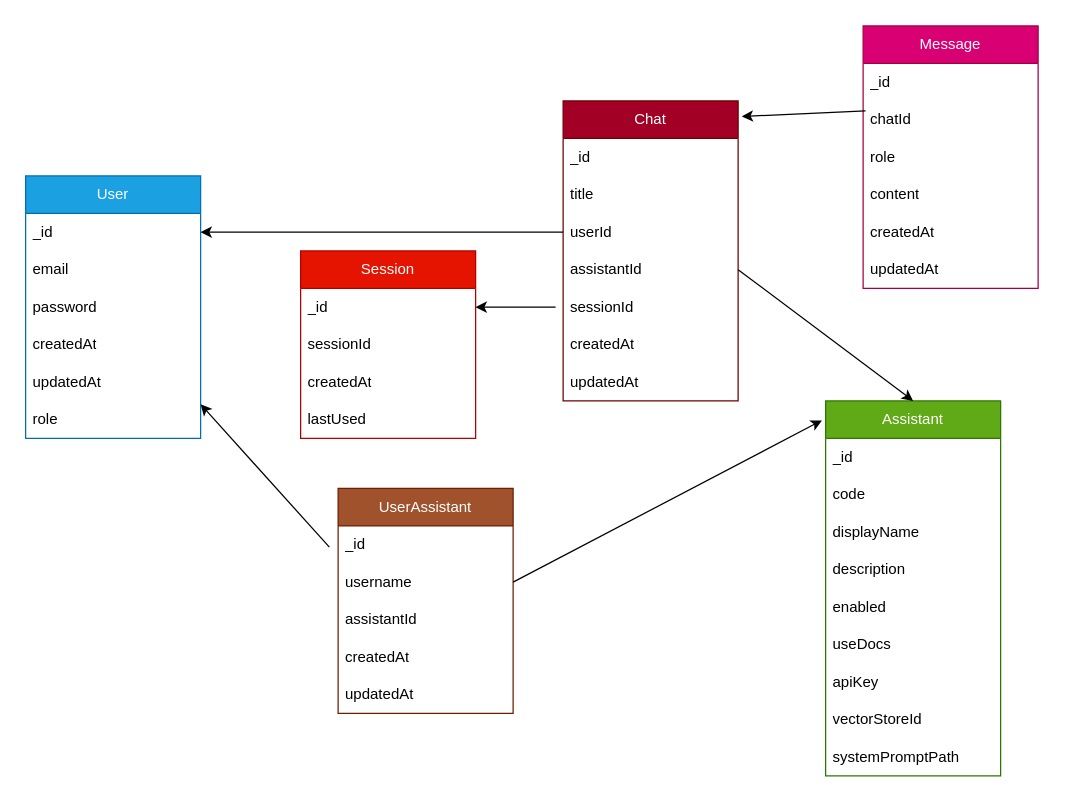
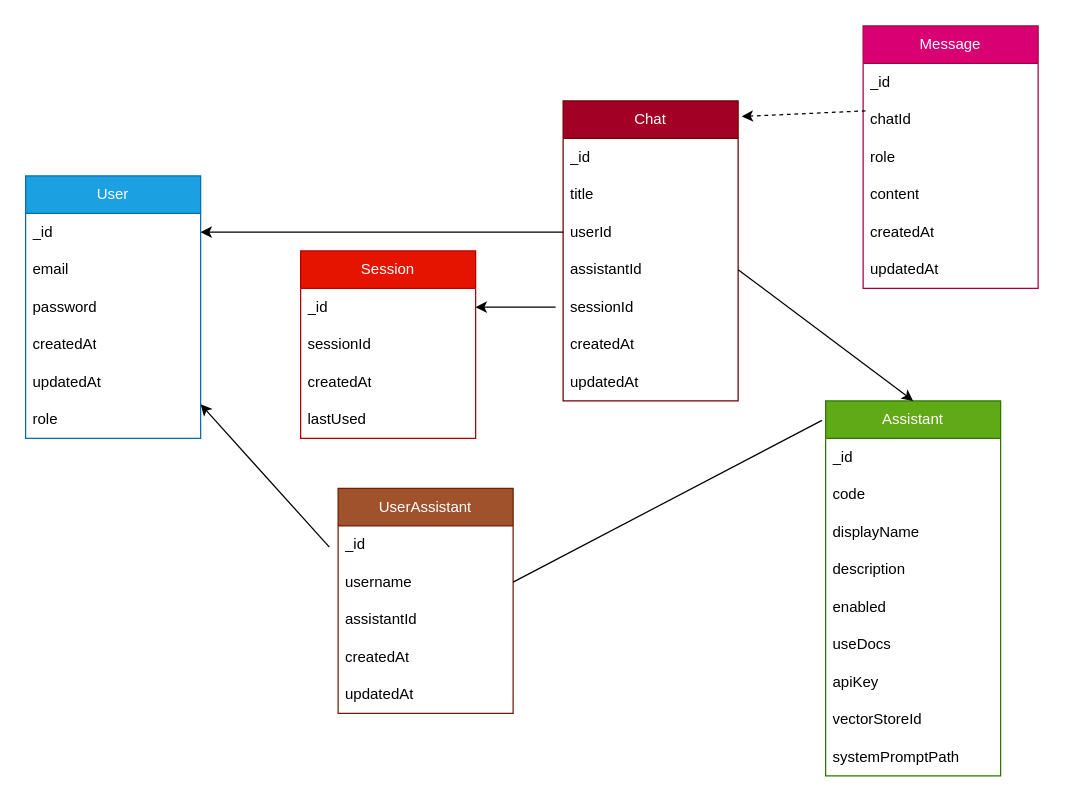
edge "chatId" -> "Chat": style solid -> dashed
edge "username" -> "Assistant": arrowhead classic -> none
